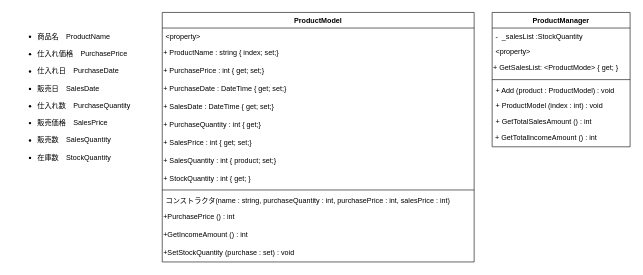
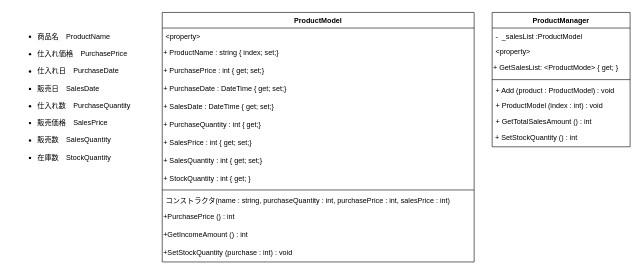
node "- _salesList :StockQuantity": label "- _salesList :StockQuantity" -> "- _salesList :ProductModel"
node "+ GetTotalIncomeAmount () : int": label "+ GetTotalIncomeAmount () : int" -> "+ SetStockQuantity () : int"
node "+ SalesQuantity : int { product; set;}": label "+ SalesQuantity : int { product; set;}" -> "+ SalesQuantity : int { get; set;}"
node "+SetStockQuantity (purchase : set) : void": label "+SetStockQuantity (purchase : set) : void" -> "+SetStockQuantity (purchase : int) : void"
